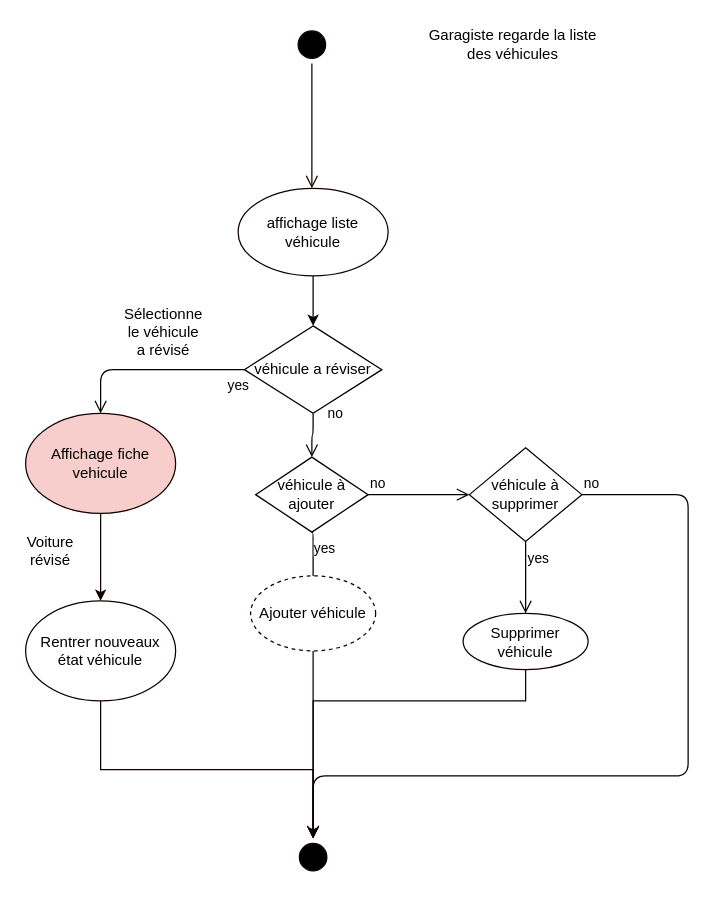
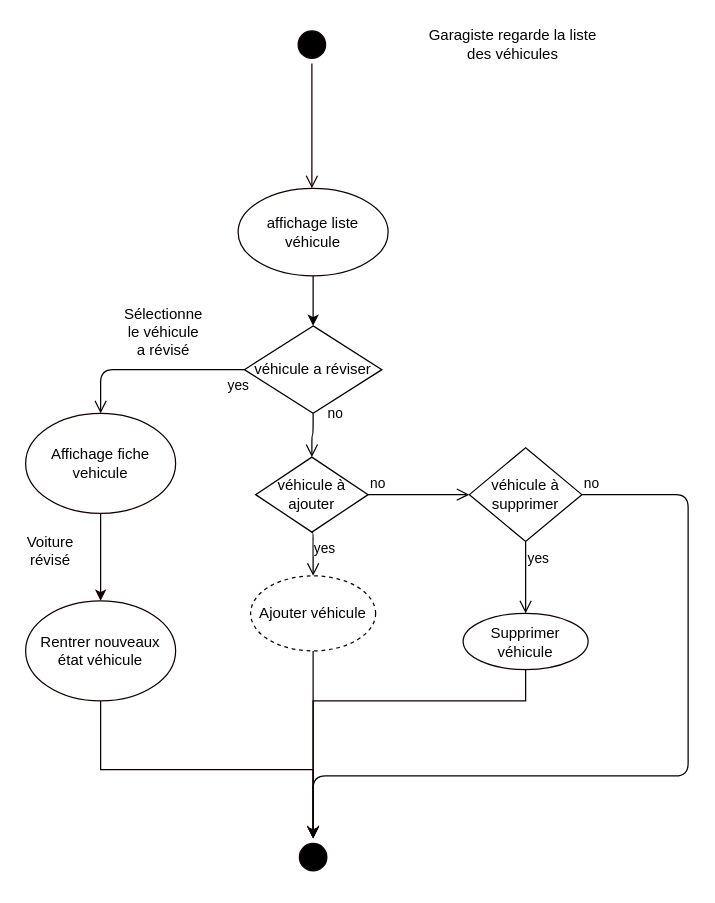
node "Affichage fiche vehicule": fillcolor #f8cecc -> #ffffff
edge "véhicule à ajouter" -- "Ajouter véhicule": arrowhead none -> open
